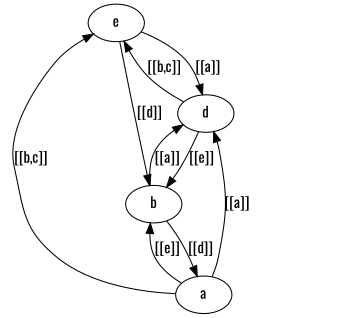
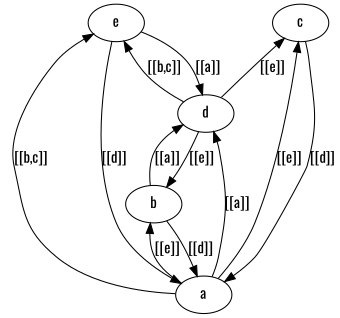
node "c": added
edge "e" -> "b": now "e" -> "a"
